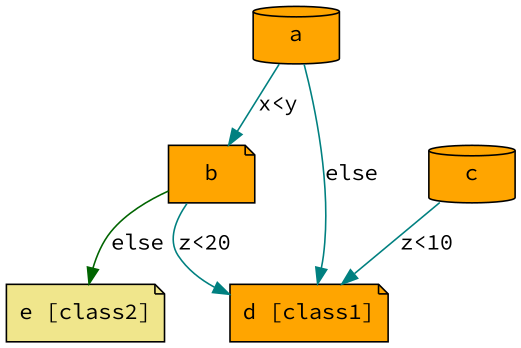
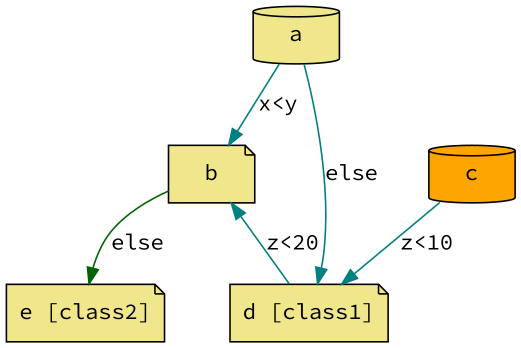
node "a": fillcolor orange -> khaki
node "b": fillcolor orange -> khaki
edge "b" -> "d [class1]": reversed
node "d [class1]": fillcolor orange -> khaki
